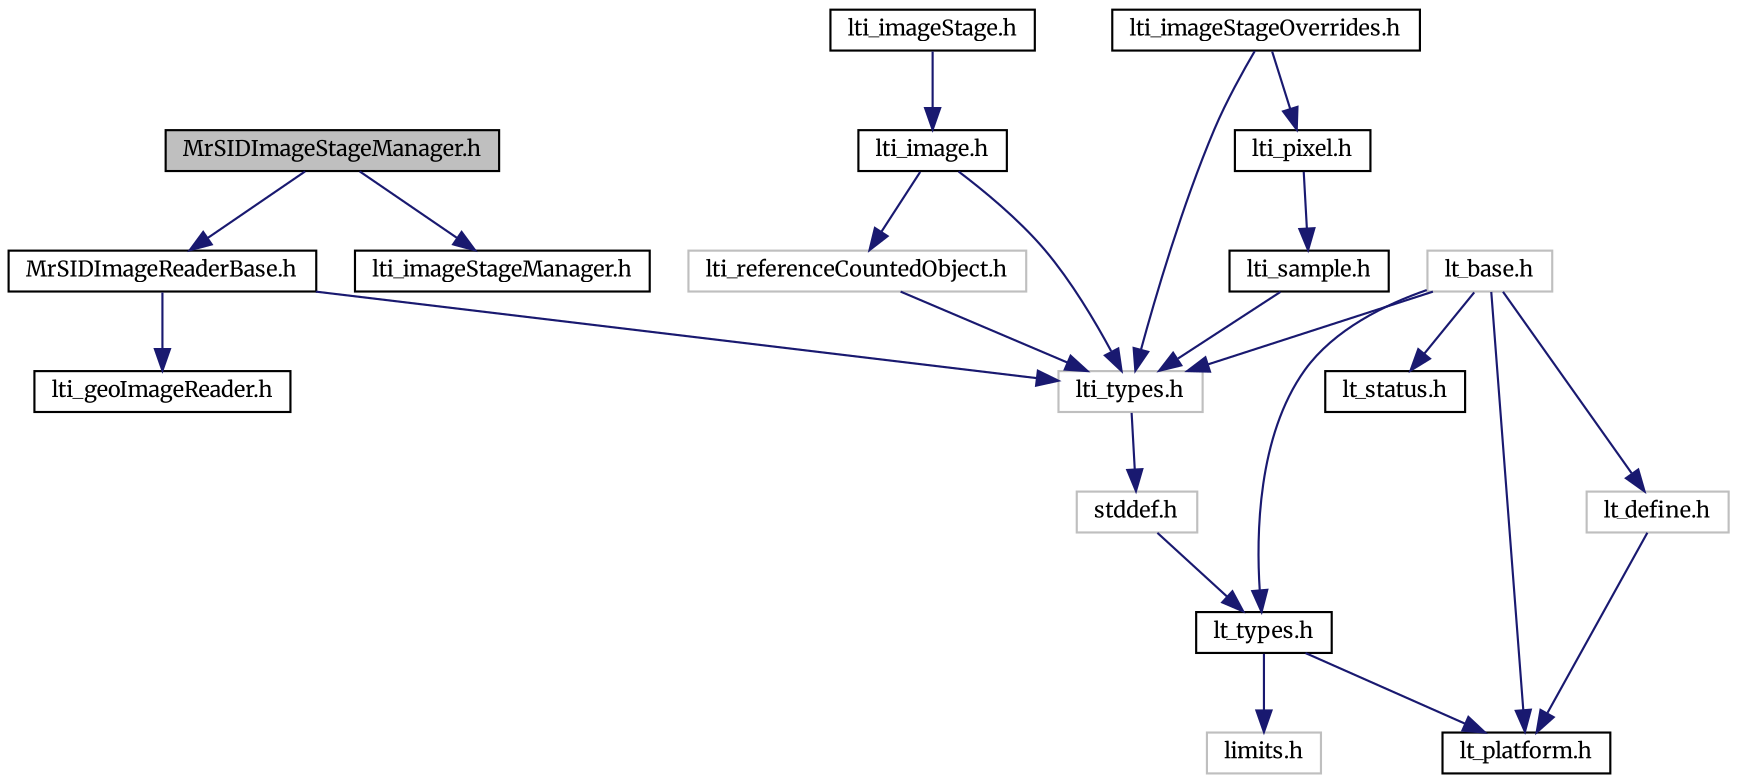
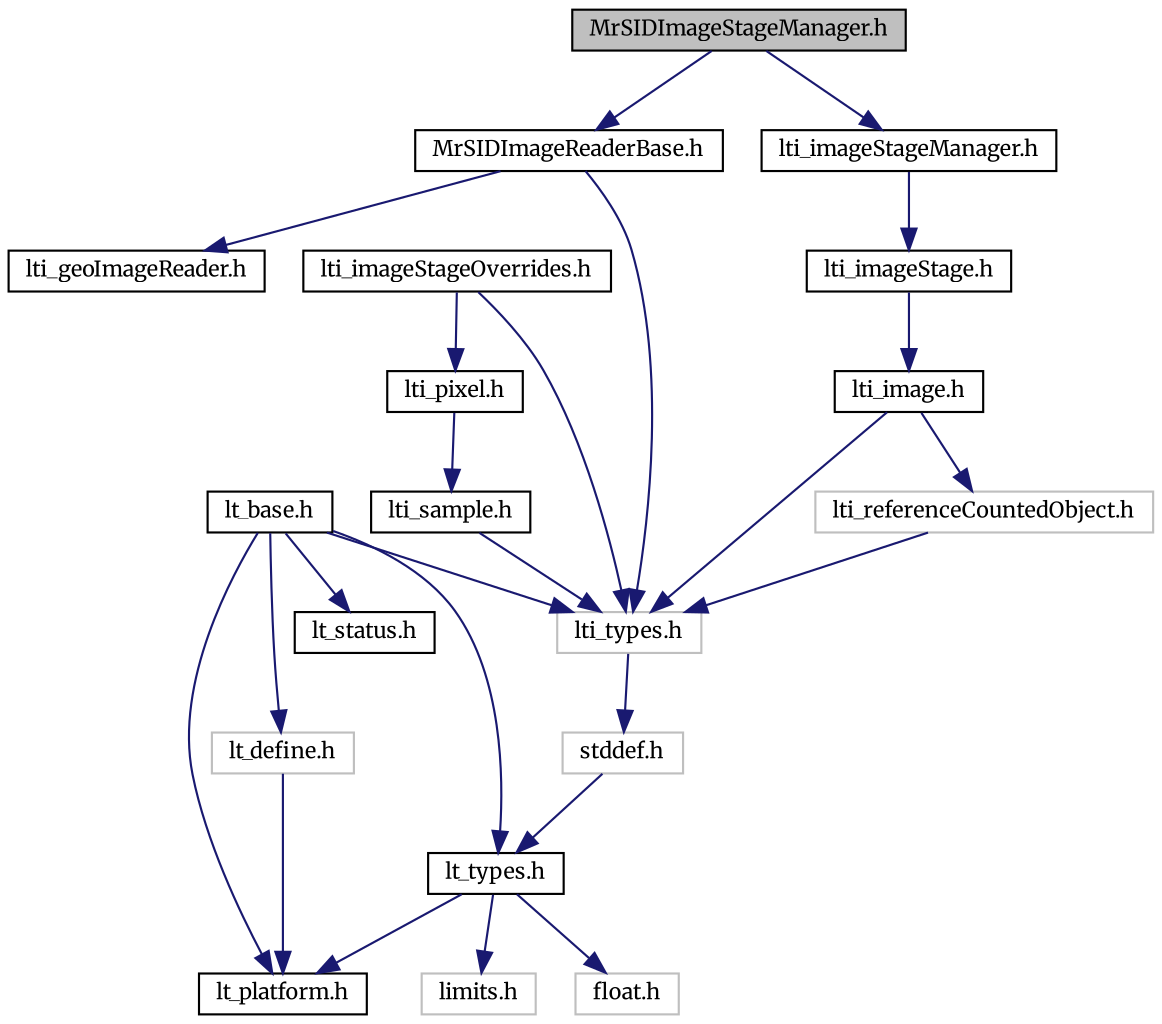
edge "lti_imageStageManager.h" -> "lti_imageStage.h": added
node "lt_base.h": color grey75 -> black
node "float.h": added
